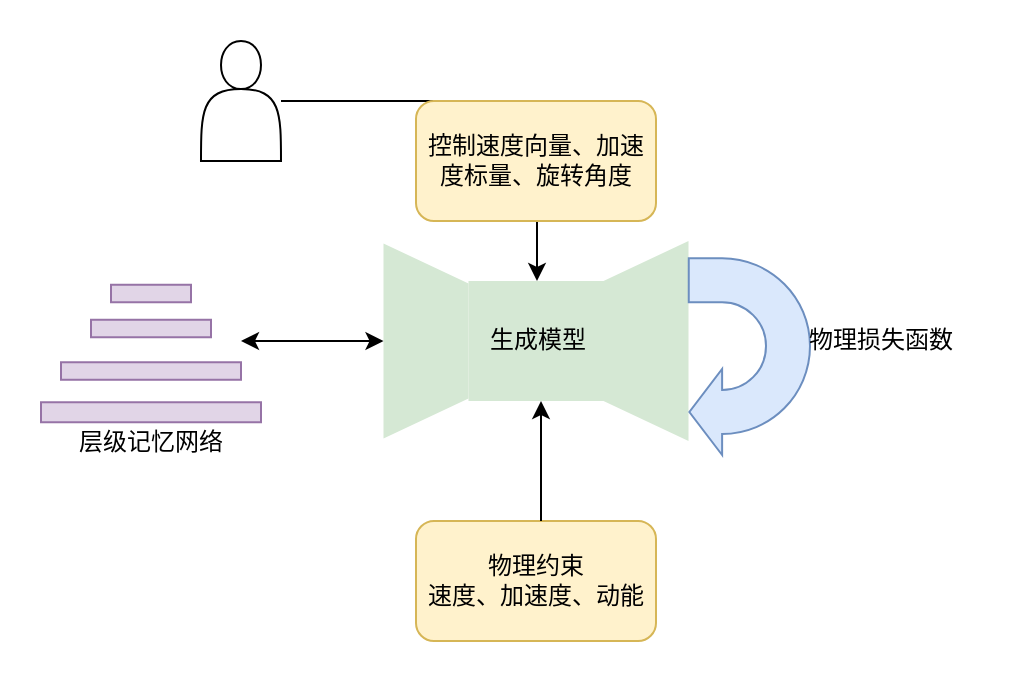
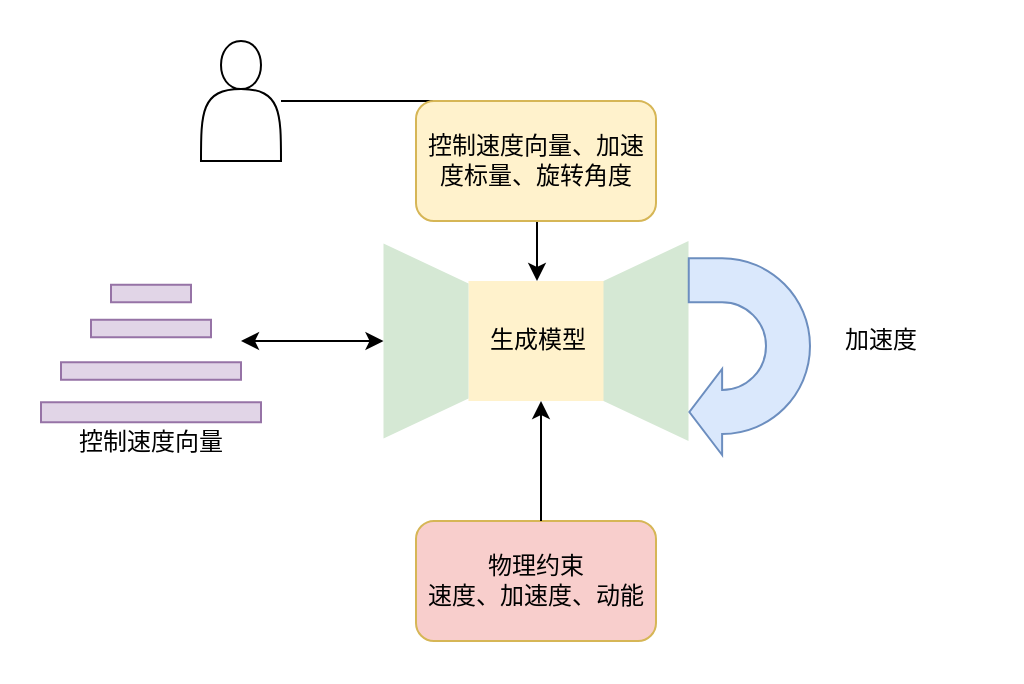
node "生成模型": fillcolor #d5e8d4 -> #fff2cc
node "物理损失函数": label "物理损失函数" -> "加速度"
node "层级记忆网络": label "层级记忆网络" -> "控制速度向量"
node "物理约束 速度、加速度、动能": fillcolor #fff2cc -> #f8cecc
